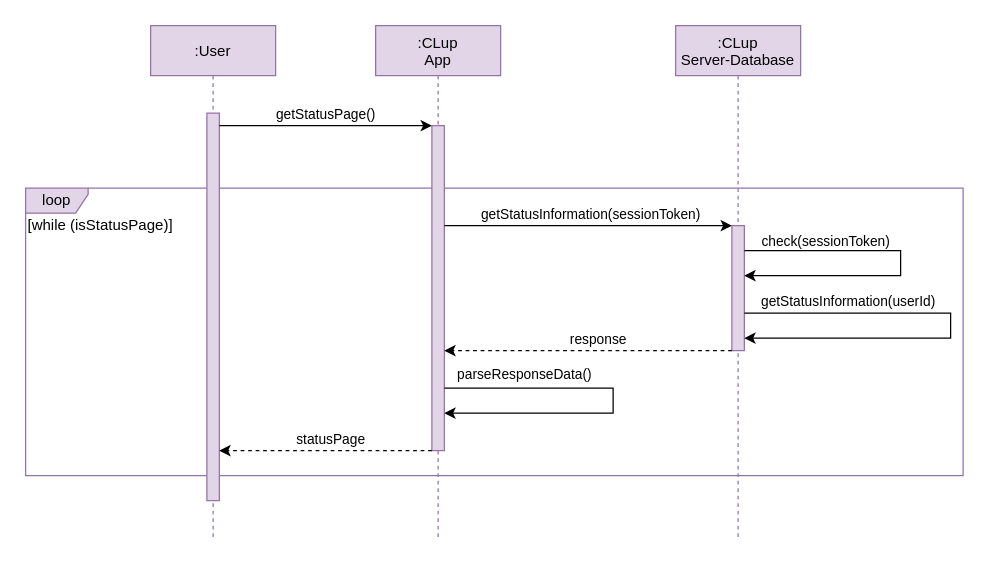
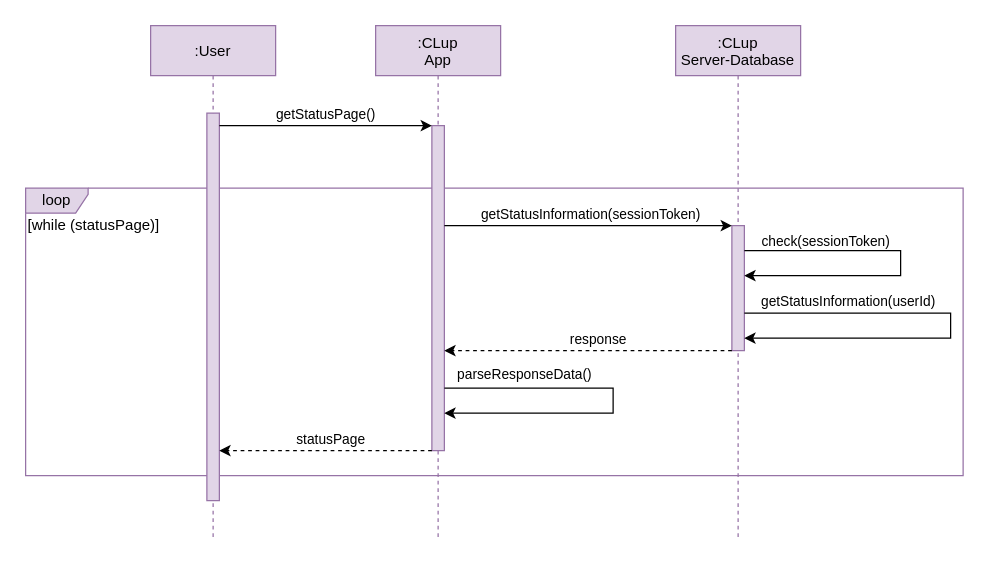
node "[while (isStatusPage)]": label "[while (isStatusPage)]" -> "[while (statusPage)]"
